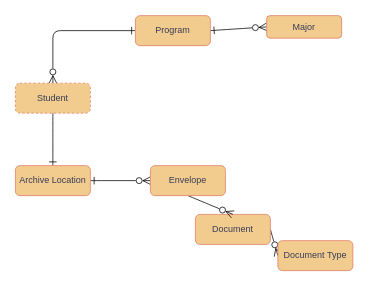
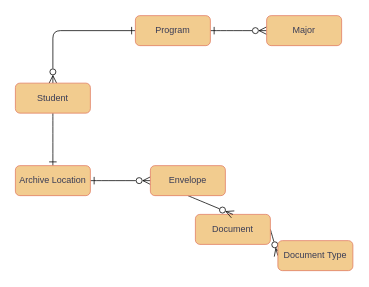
node "Major": size 75x23 -> 75x30
node "Student": style dashed -> solid
